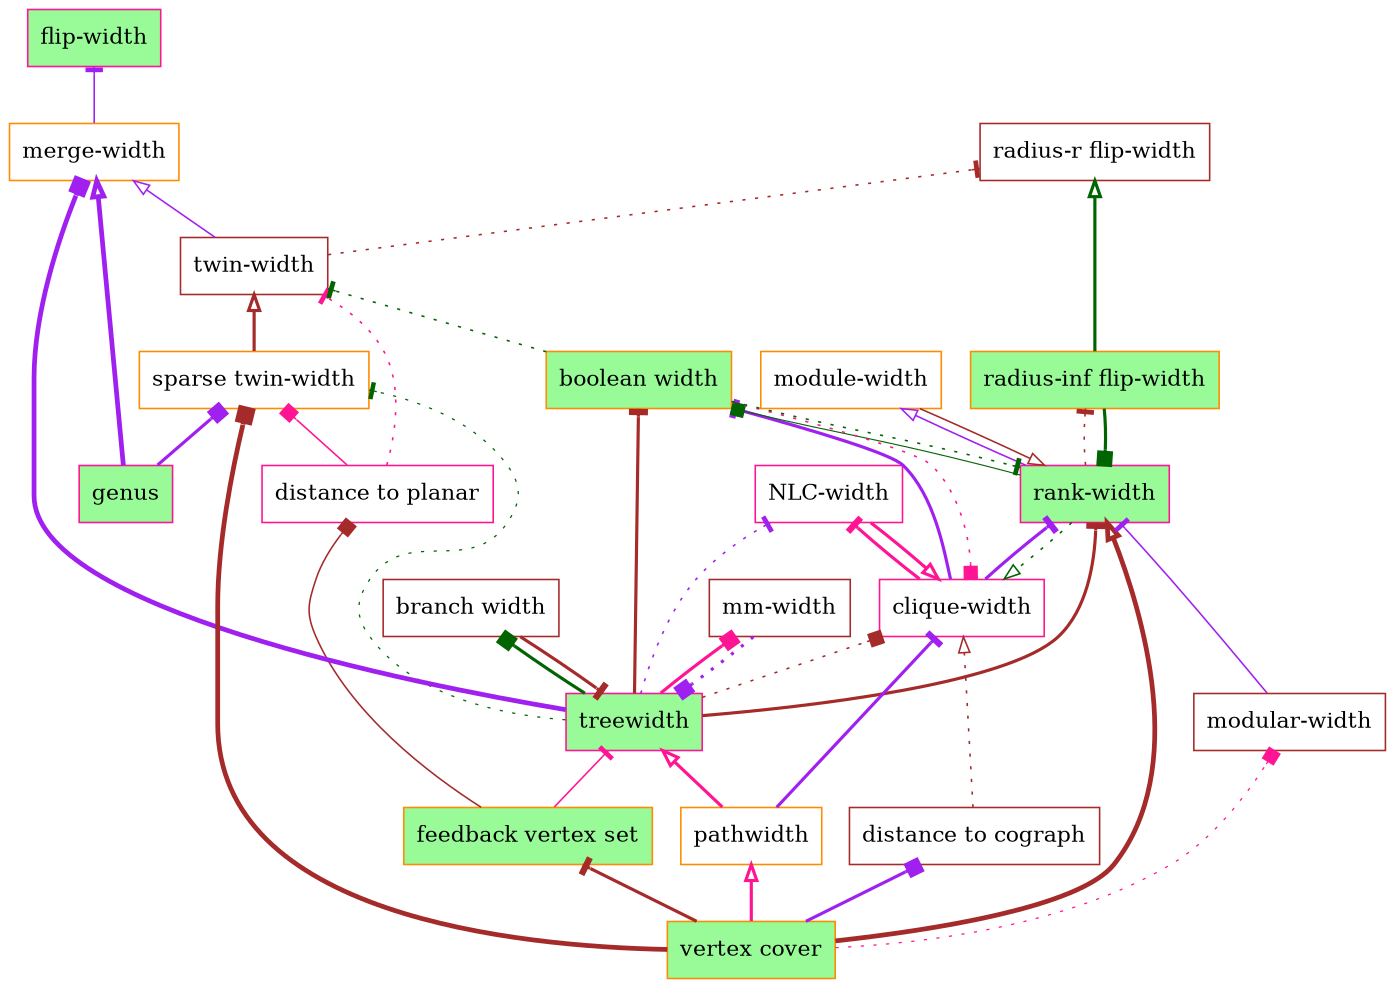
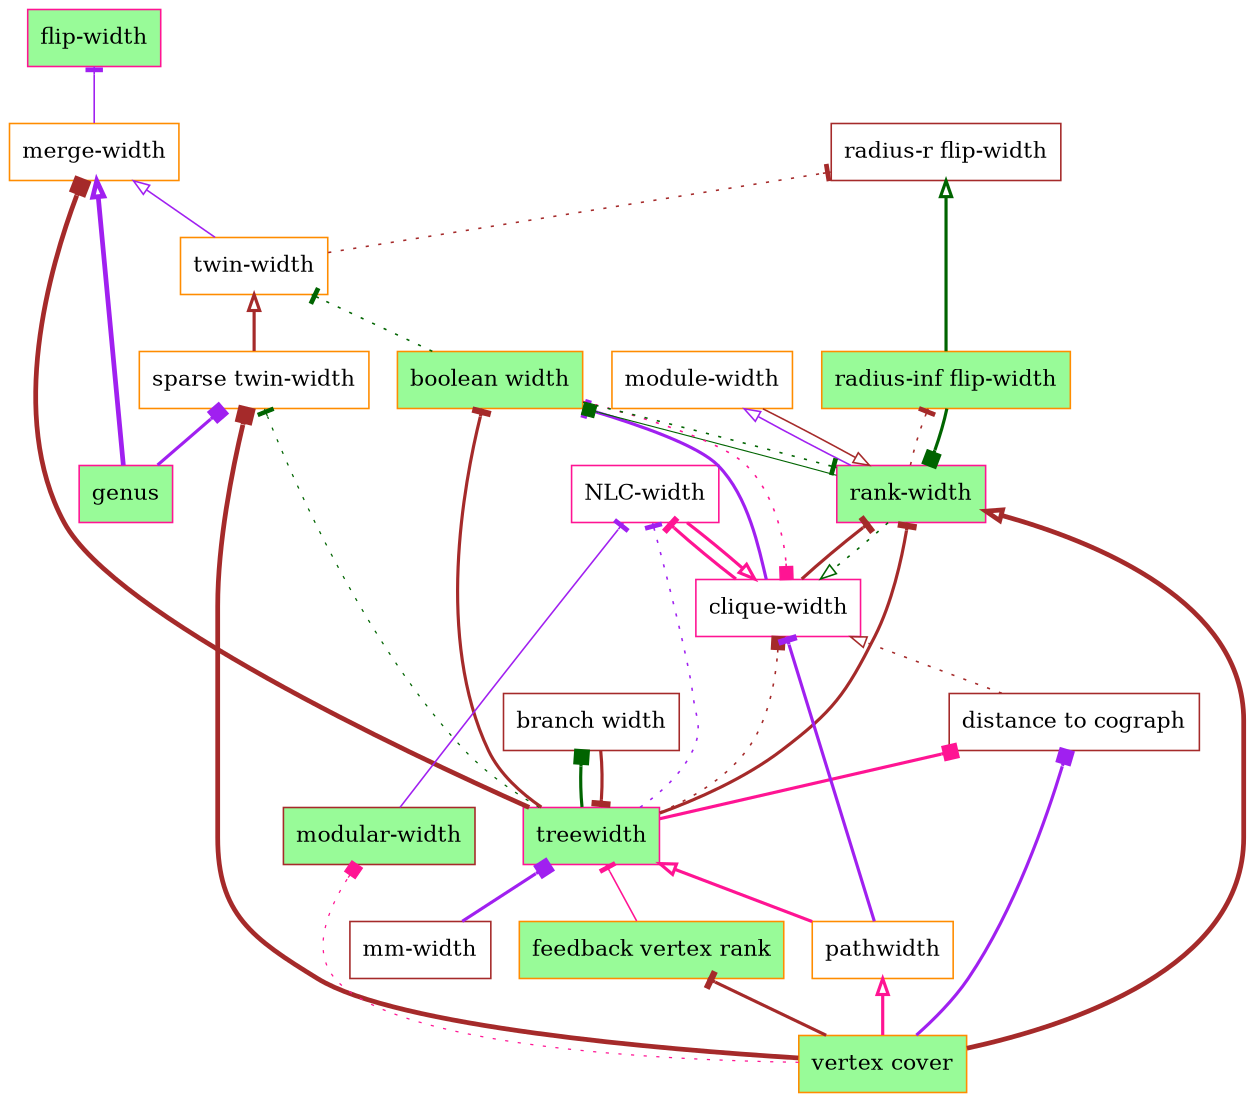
node "twin-width": color brown -> darkorange
node "distance to planar": removed
edge "clique-width" -> "rank-width": color purple -> brown
edge "treewidth" -> "merge-width": color purple -> brown
edge "modular-width" -> "rank-width": now "modular-width" -> "NLC-width"
edge "mm-width" -> "treewidth": style dotted -> solid
edge "treewidth" -> "mm-width": now "treewidth" -> "distance to cograph"
node "modular-width": fillcolor white -> palegreen
node "feedback vertex set": label "feedback vertex set" -> "feedback vertex rank"
